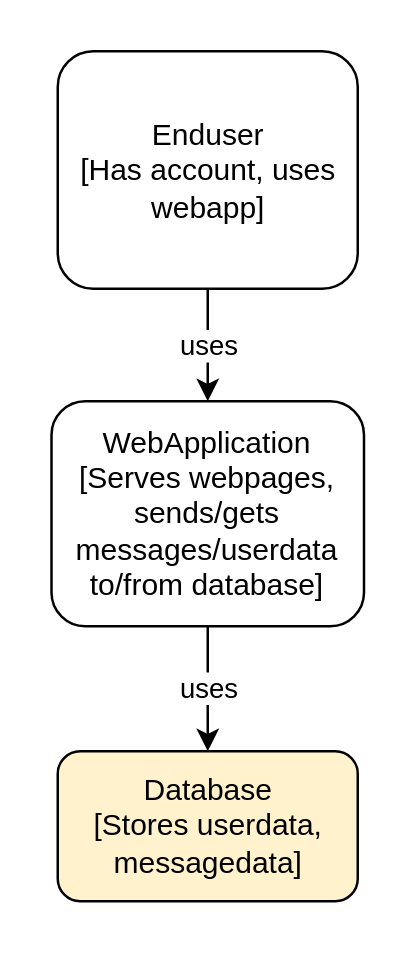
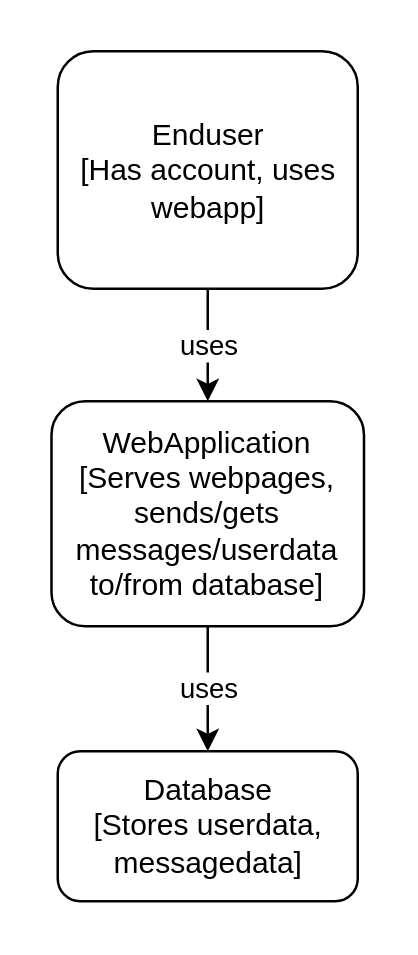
node "Database [Stores userdata, messagedata]": fillcolor #fff2cc -> #ffffff
